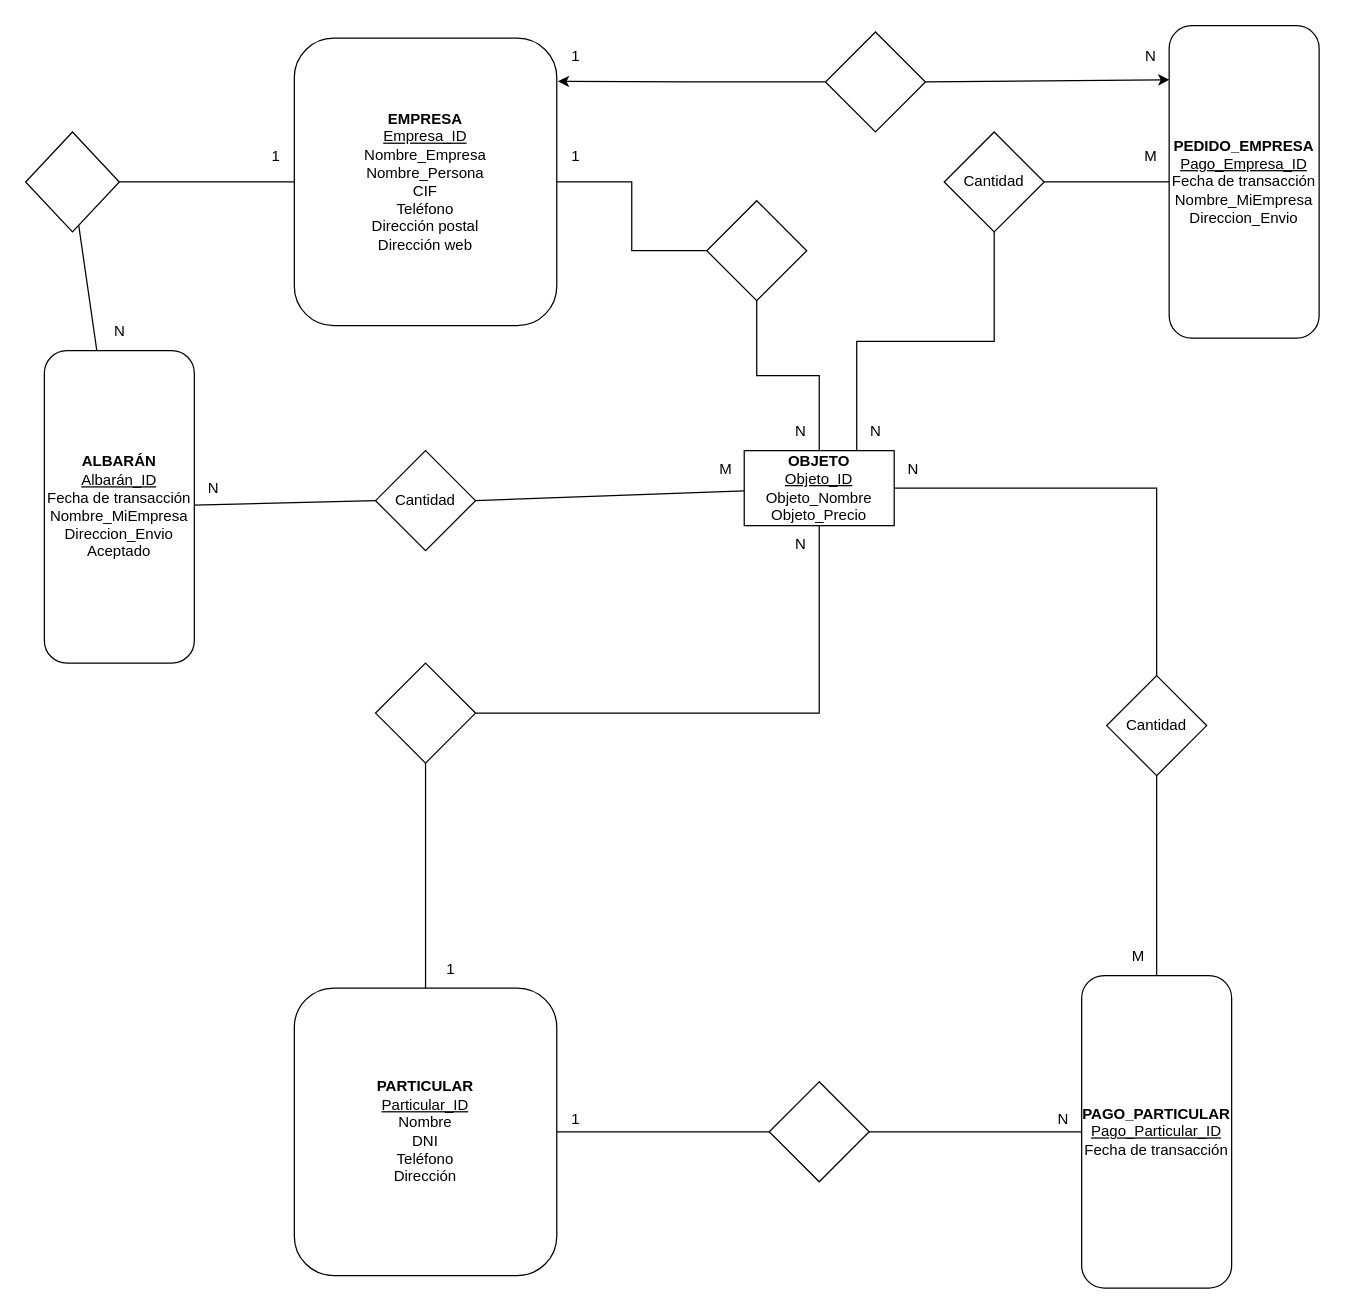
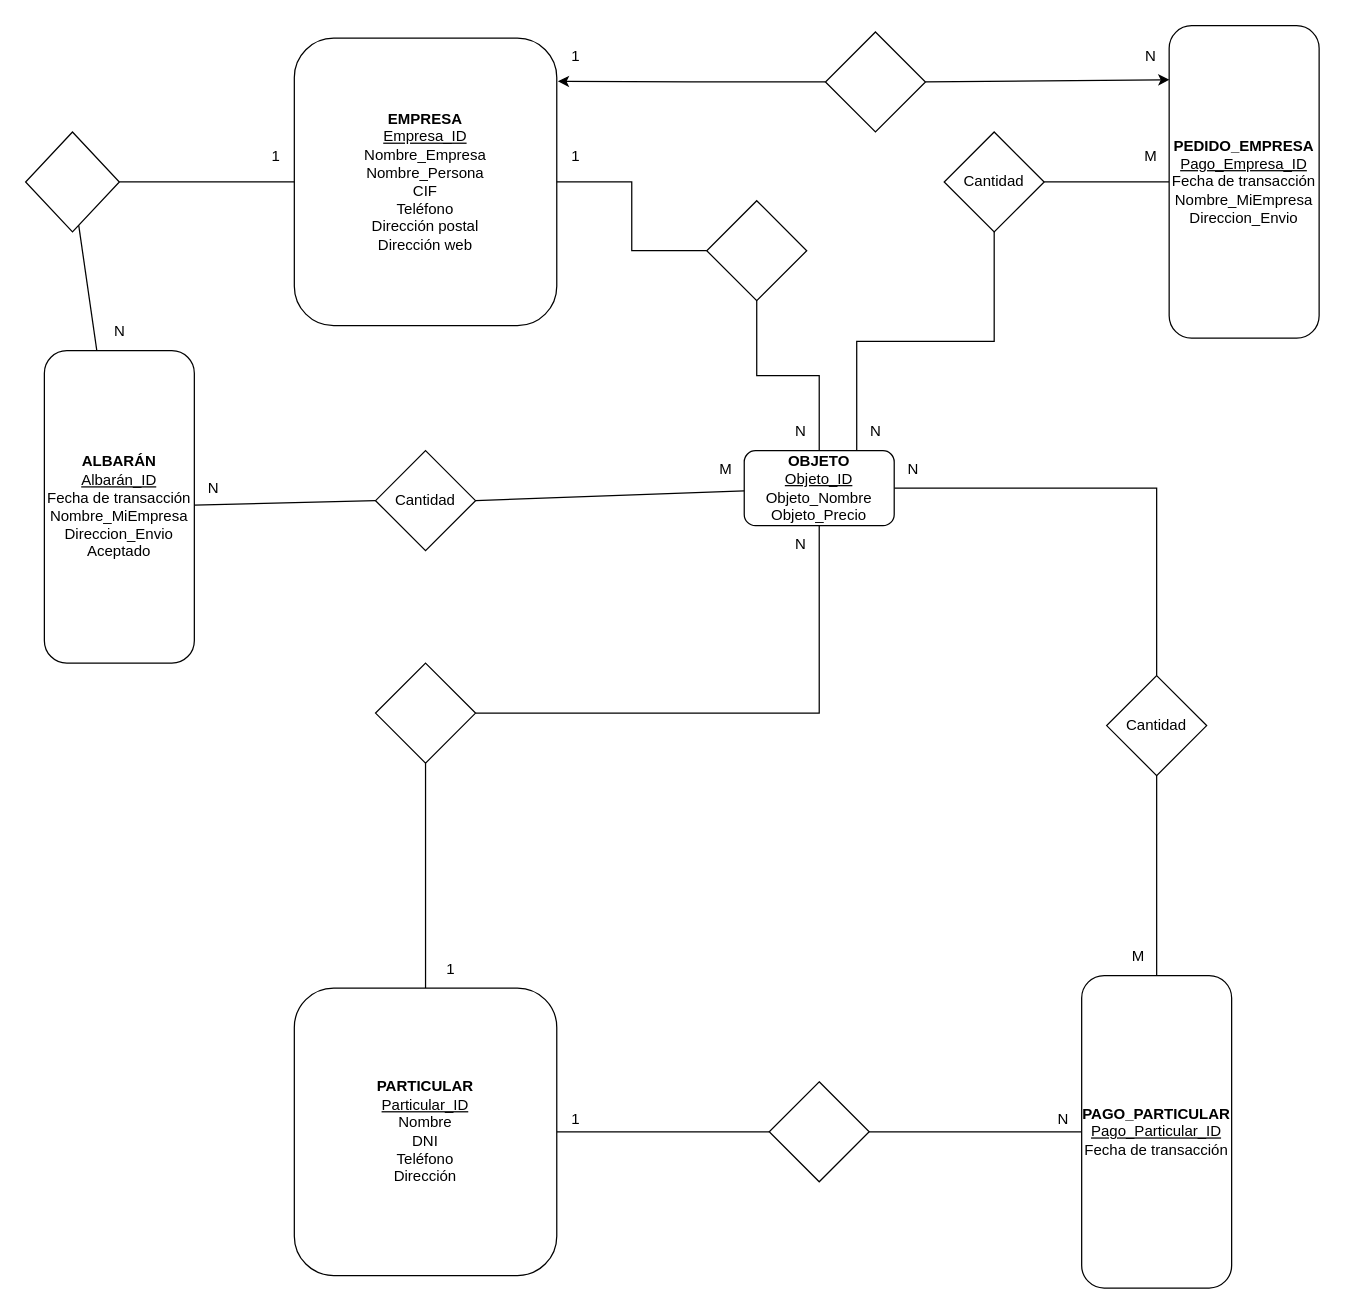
node "OBJETO Objeto_ID Objeto_Nombre Objeto_Precio": shape rectangle -> rounded rectangle
